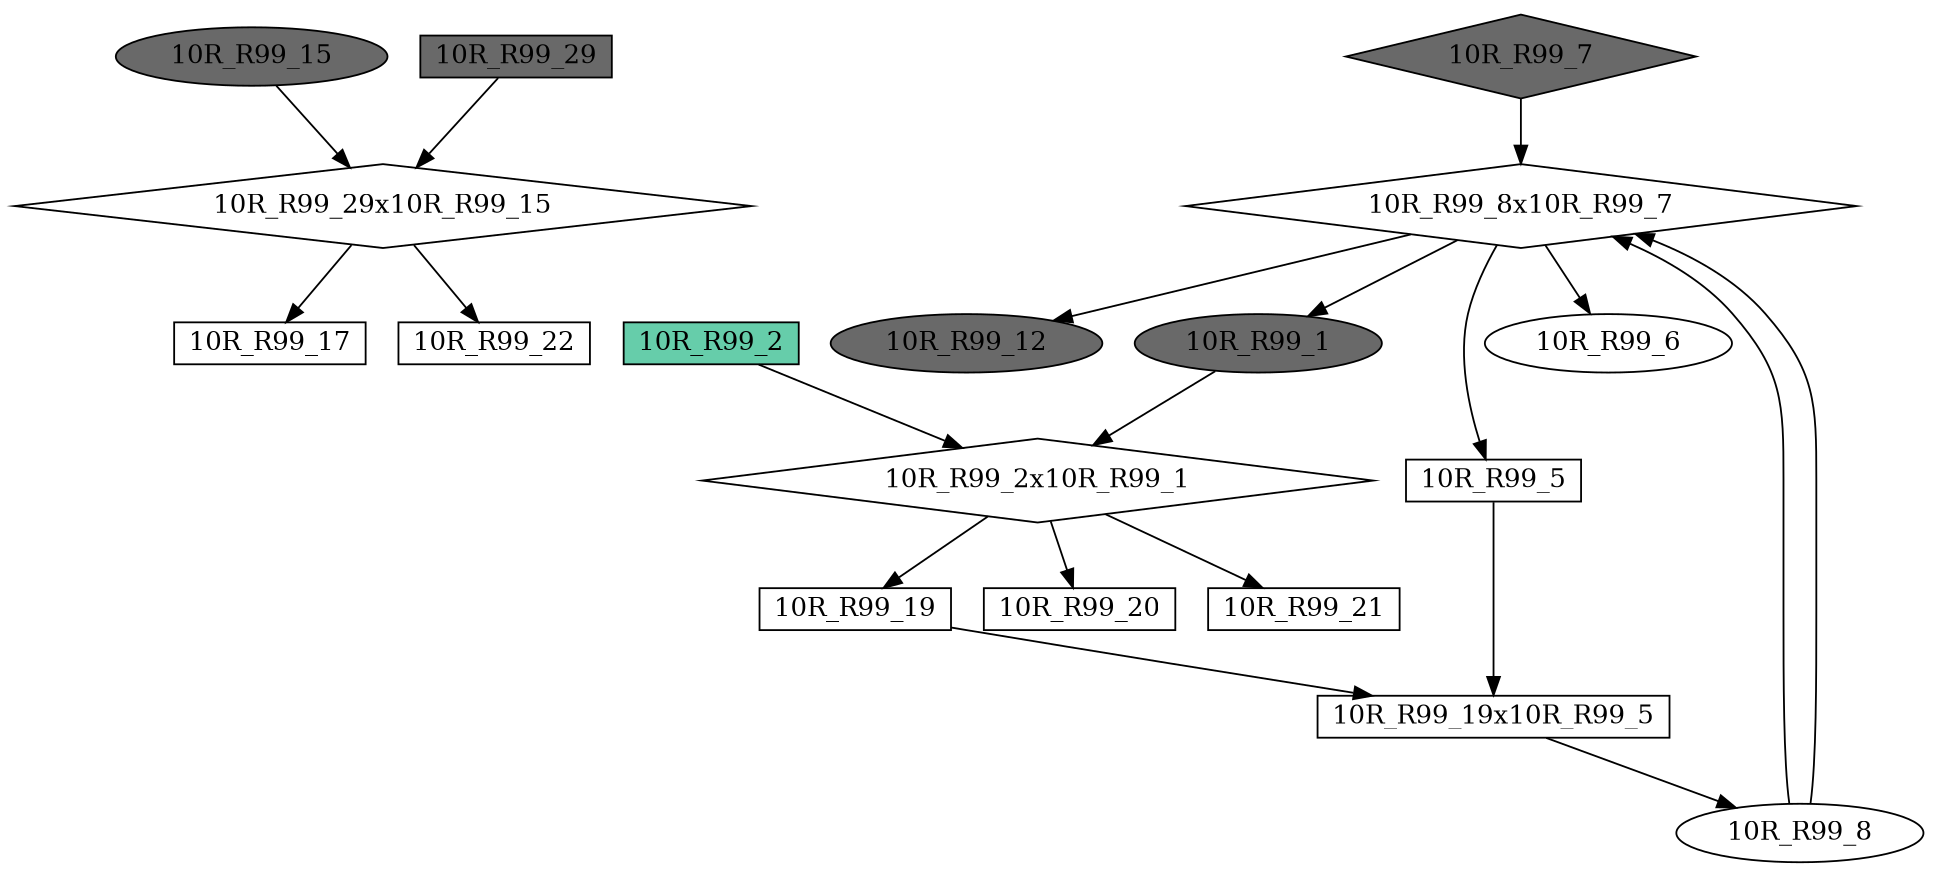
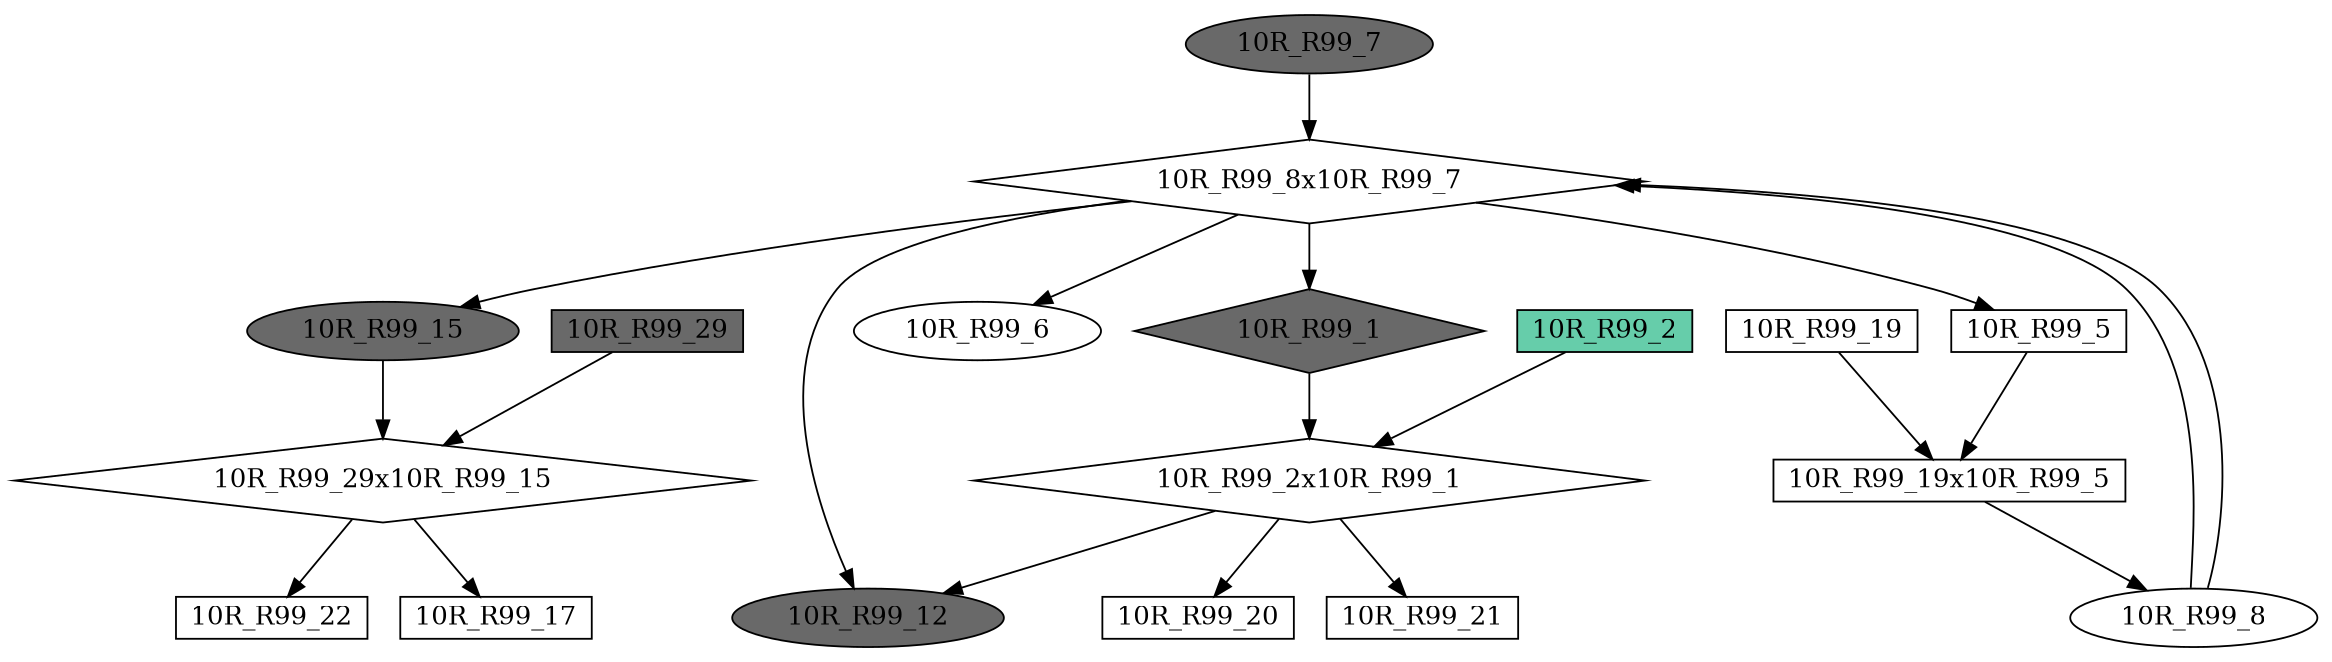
node "10R_R99_7": shape diamond -> ellipse
edge "10R_R99_8x10R_R99_7" -> "10R_R99_15": added
node "10R_R99_1": shape ellipse -> diamond
edge "10R_R99_2x10R_R99_1" -> "10R_R99_19": now "10R_R99_2x10R_R99_1" -> "10R_R99_12"
